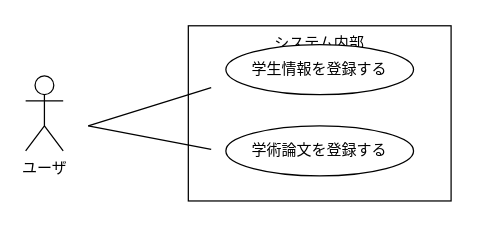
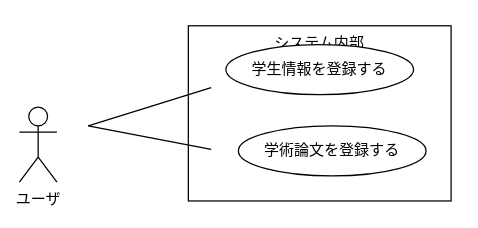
node "ユーザ": moved (44, 113) -> (38, 144)
node "学術論文を登録する": moved (319, 151) -> (332, 151)
